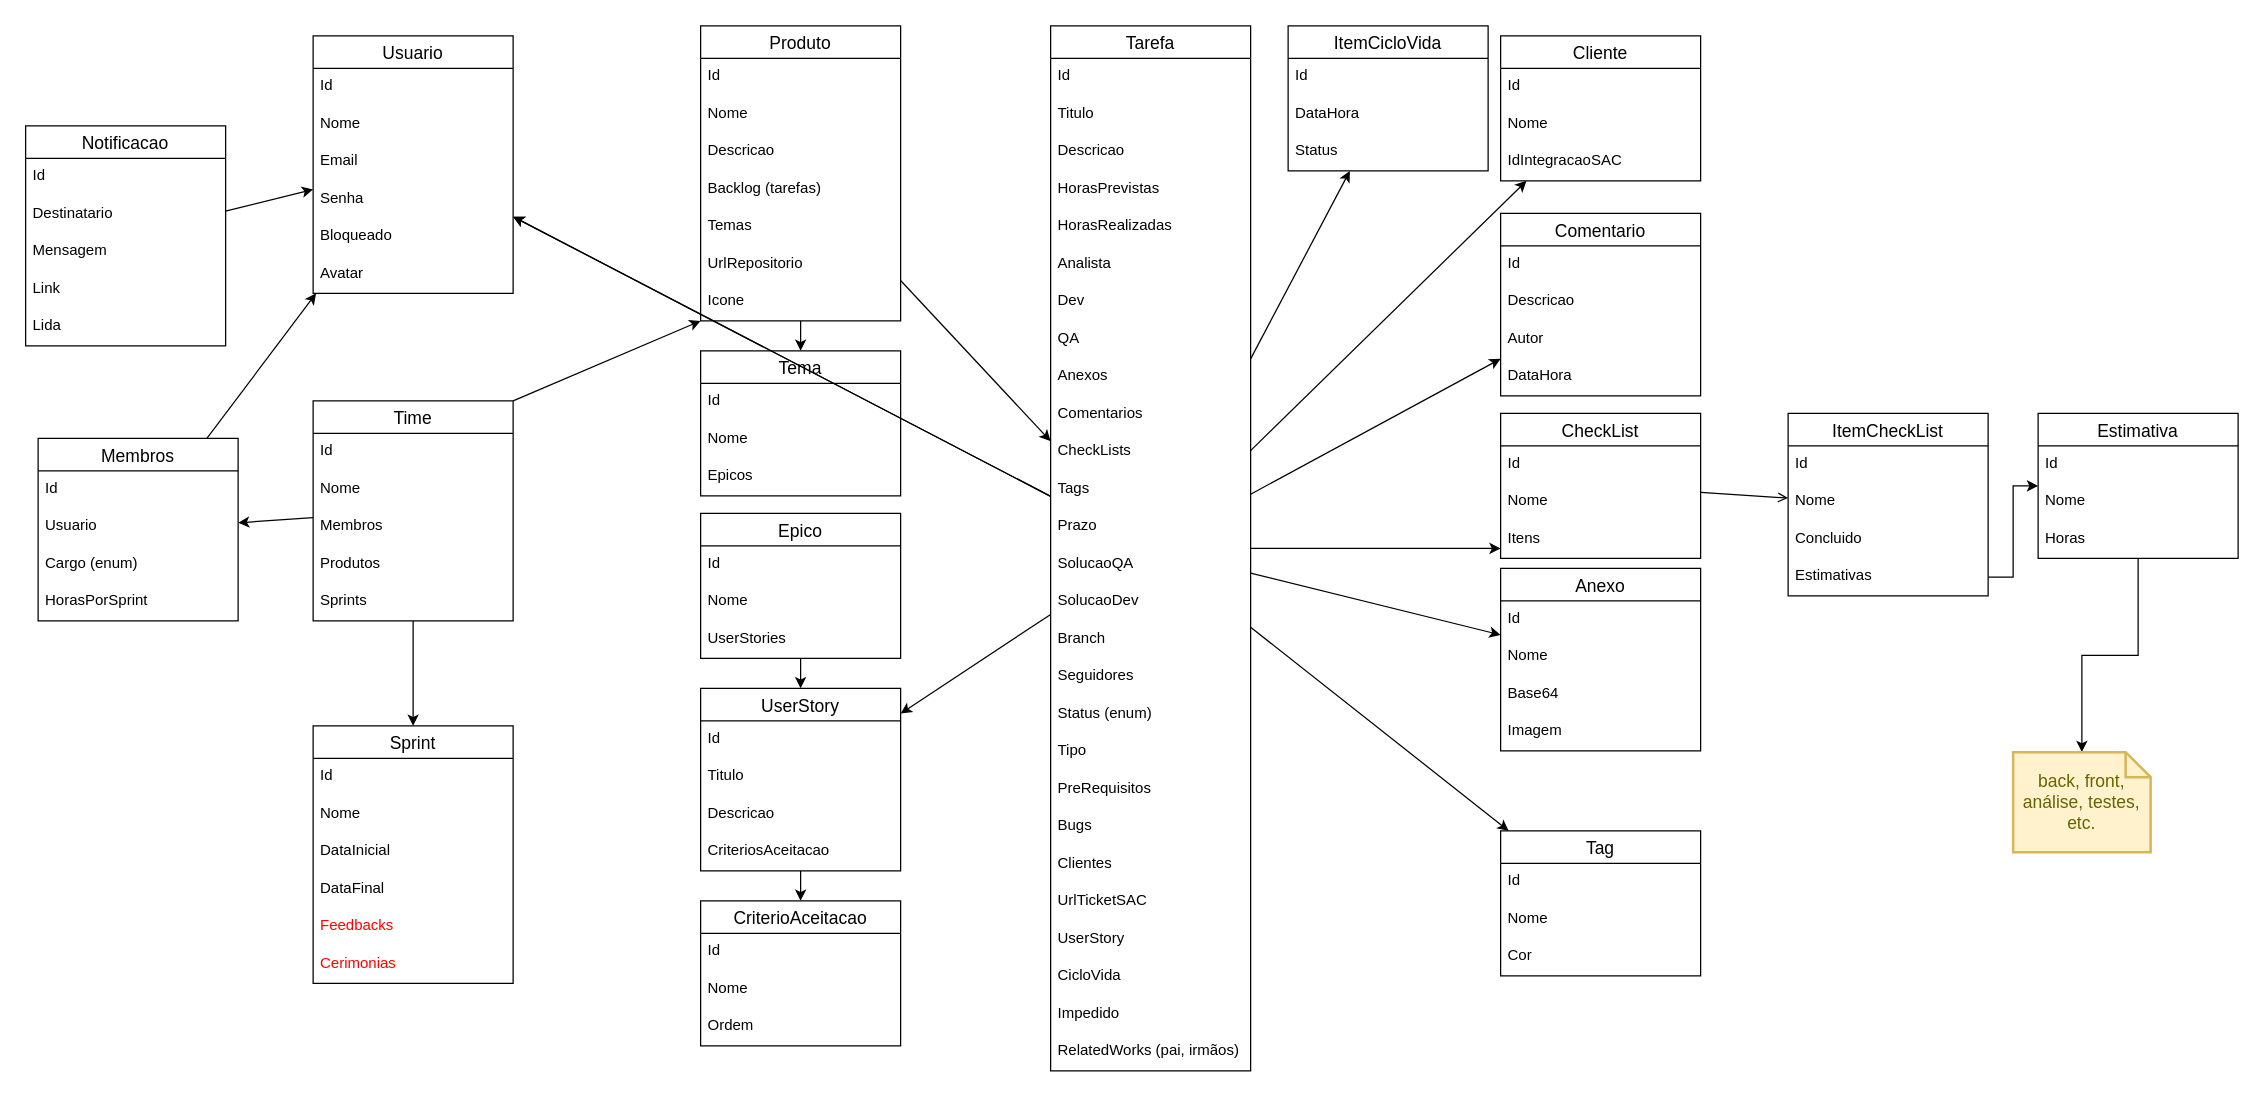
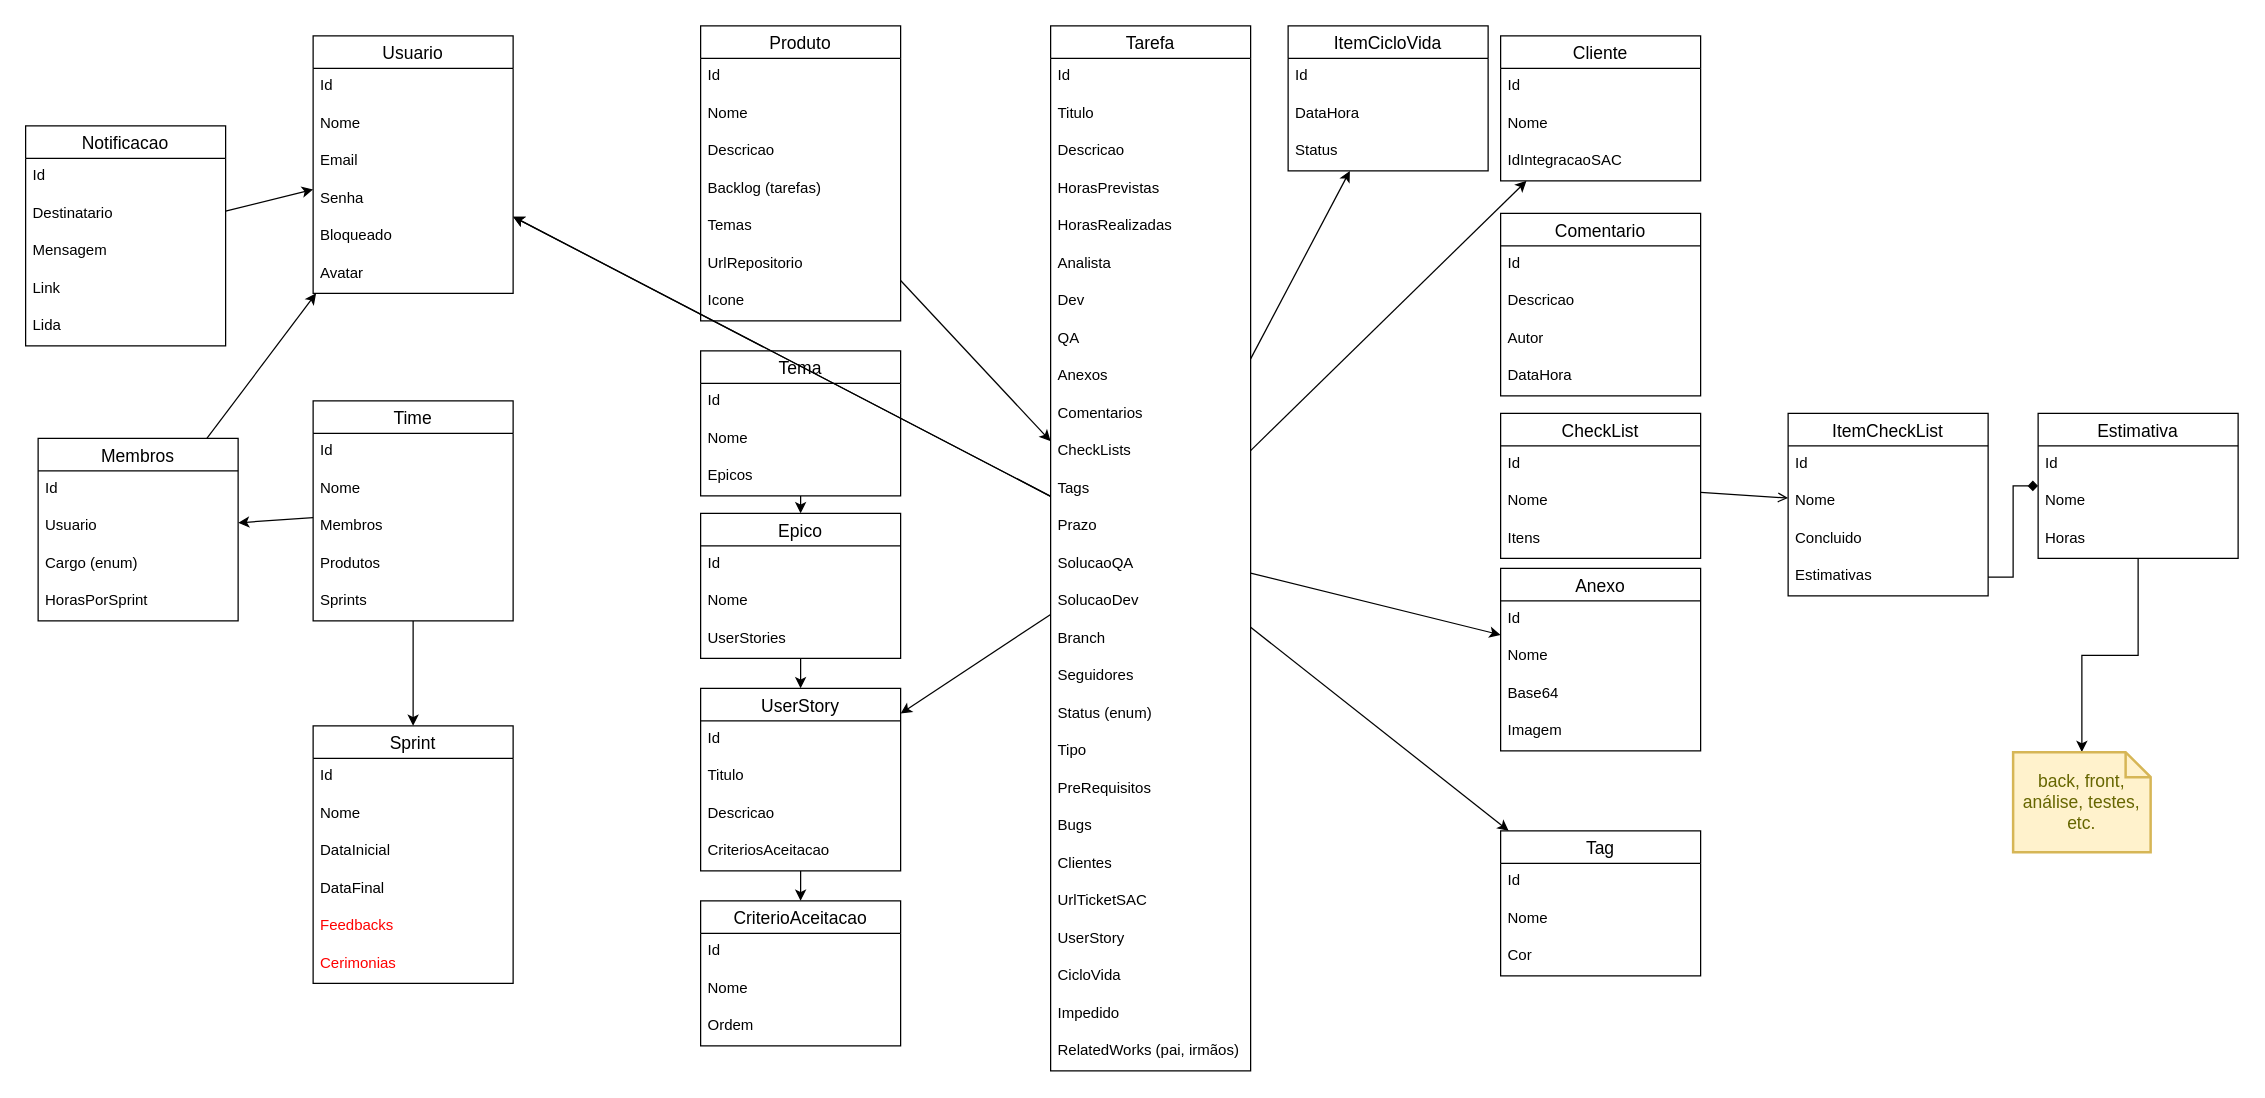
edge "Produto" -> "Tema": removed
edge "Time" -> "Produto": removed
edge "Tarefa" -> "Comentario": removed
edge "Estimativas" -> "Estimativa": arrowhead classic -> diamond
edge "Tema" -> "Epico": added
edge "Tarefa" -> "CheckList": removed
